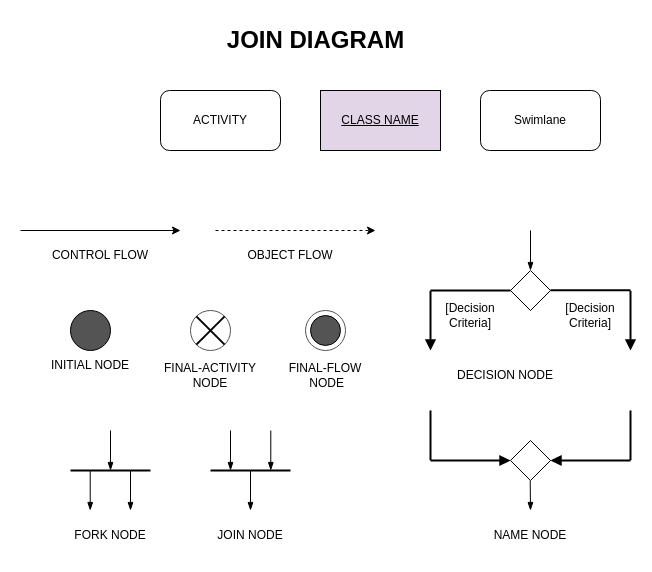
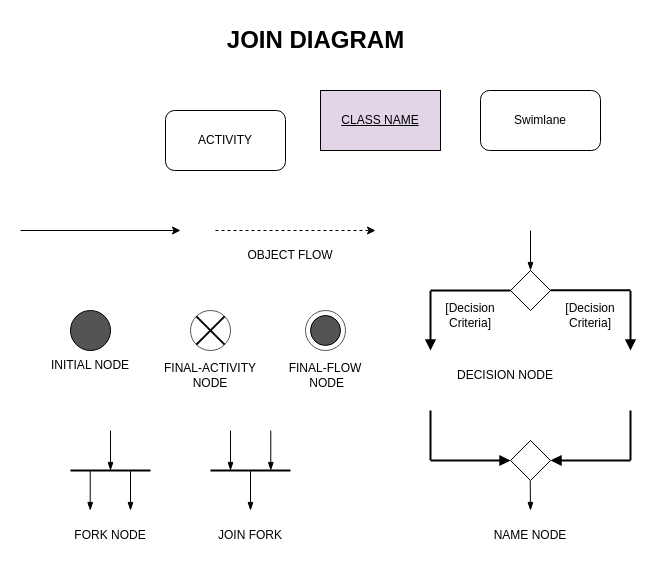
node "ACTIVITY": moved (221, 121) -> (226, 141)
node "CONTROL FLOW": removed
node "JOIN NODE": label "JOIN NODE" -> "JOIN FORK"
